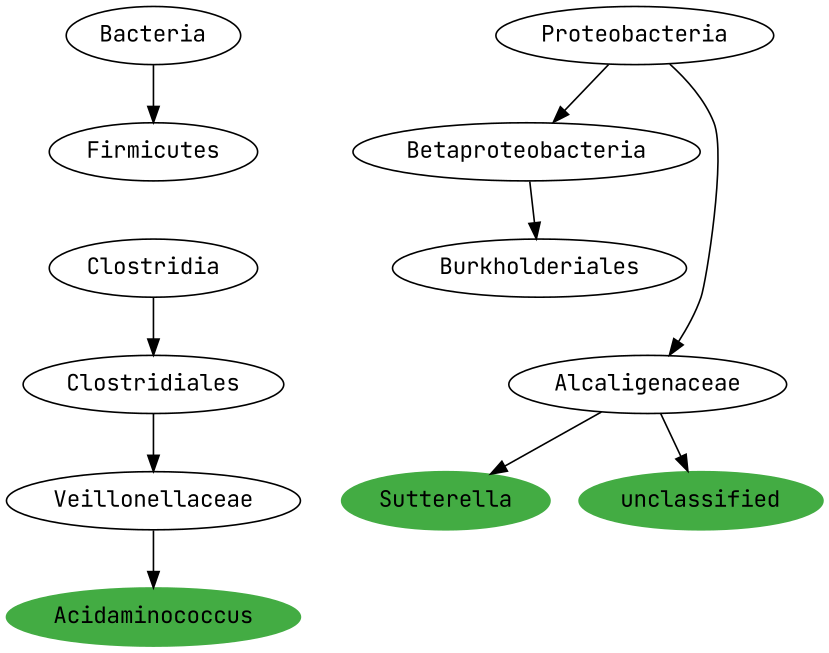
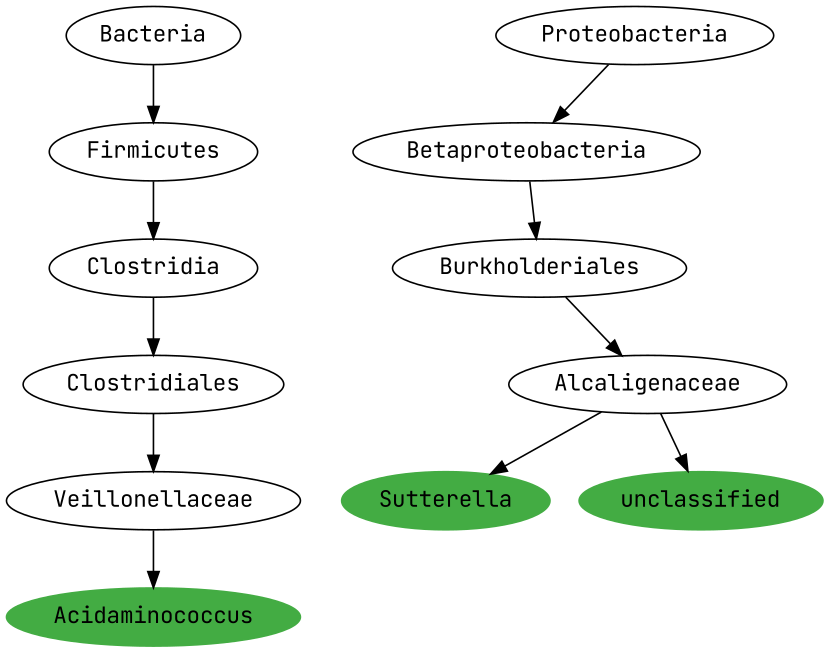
edge "Proteobacteria" -> "Alcaligenaceae": now "Burkholderiales" -> "Alcaligenaceae"
edge "Firmicutes" -> "Clostridia": added
